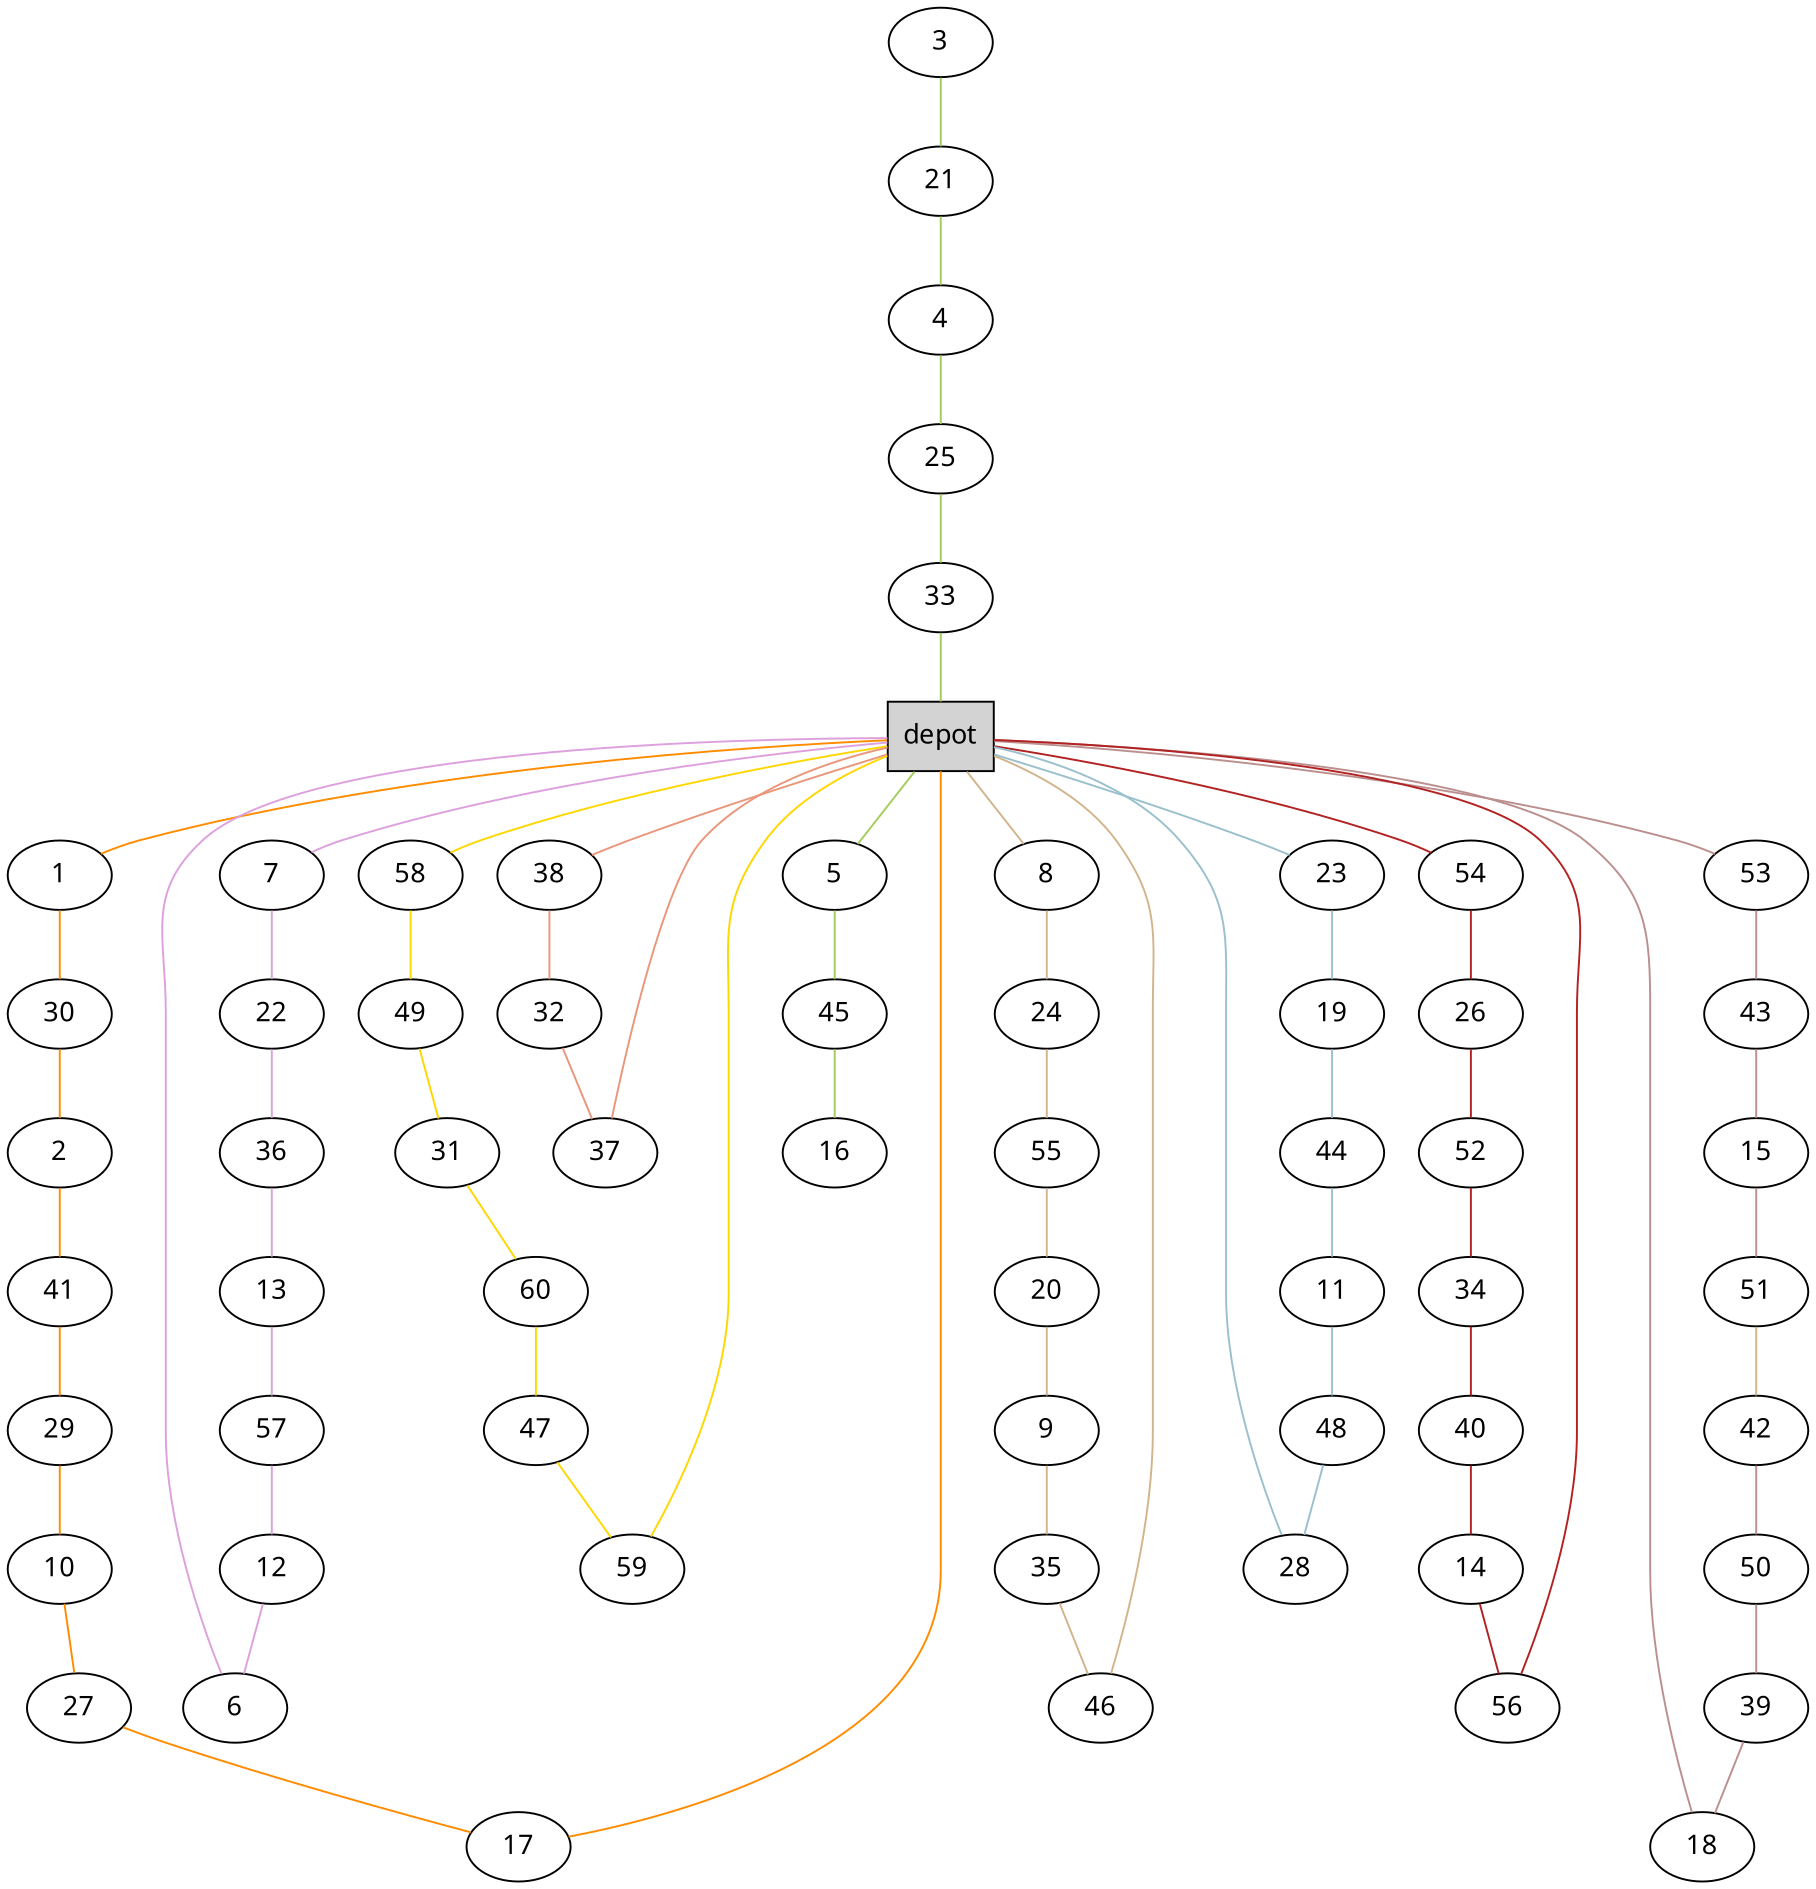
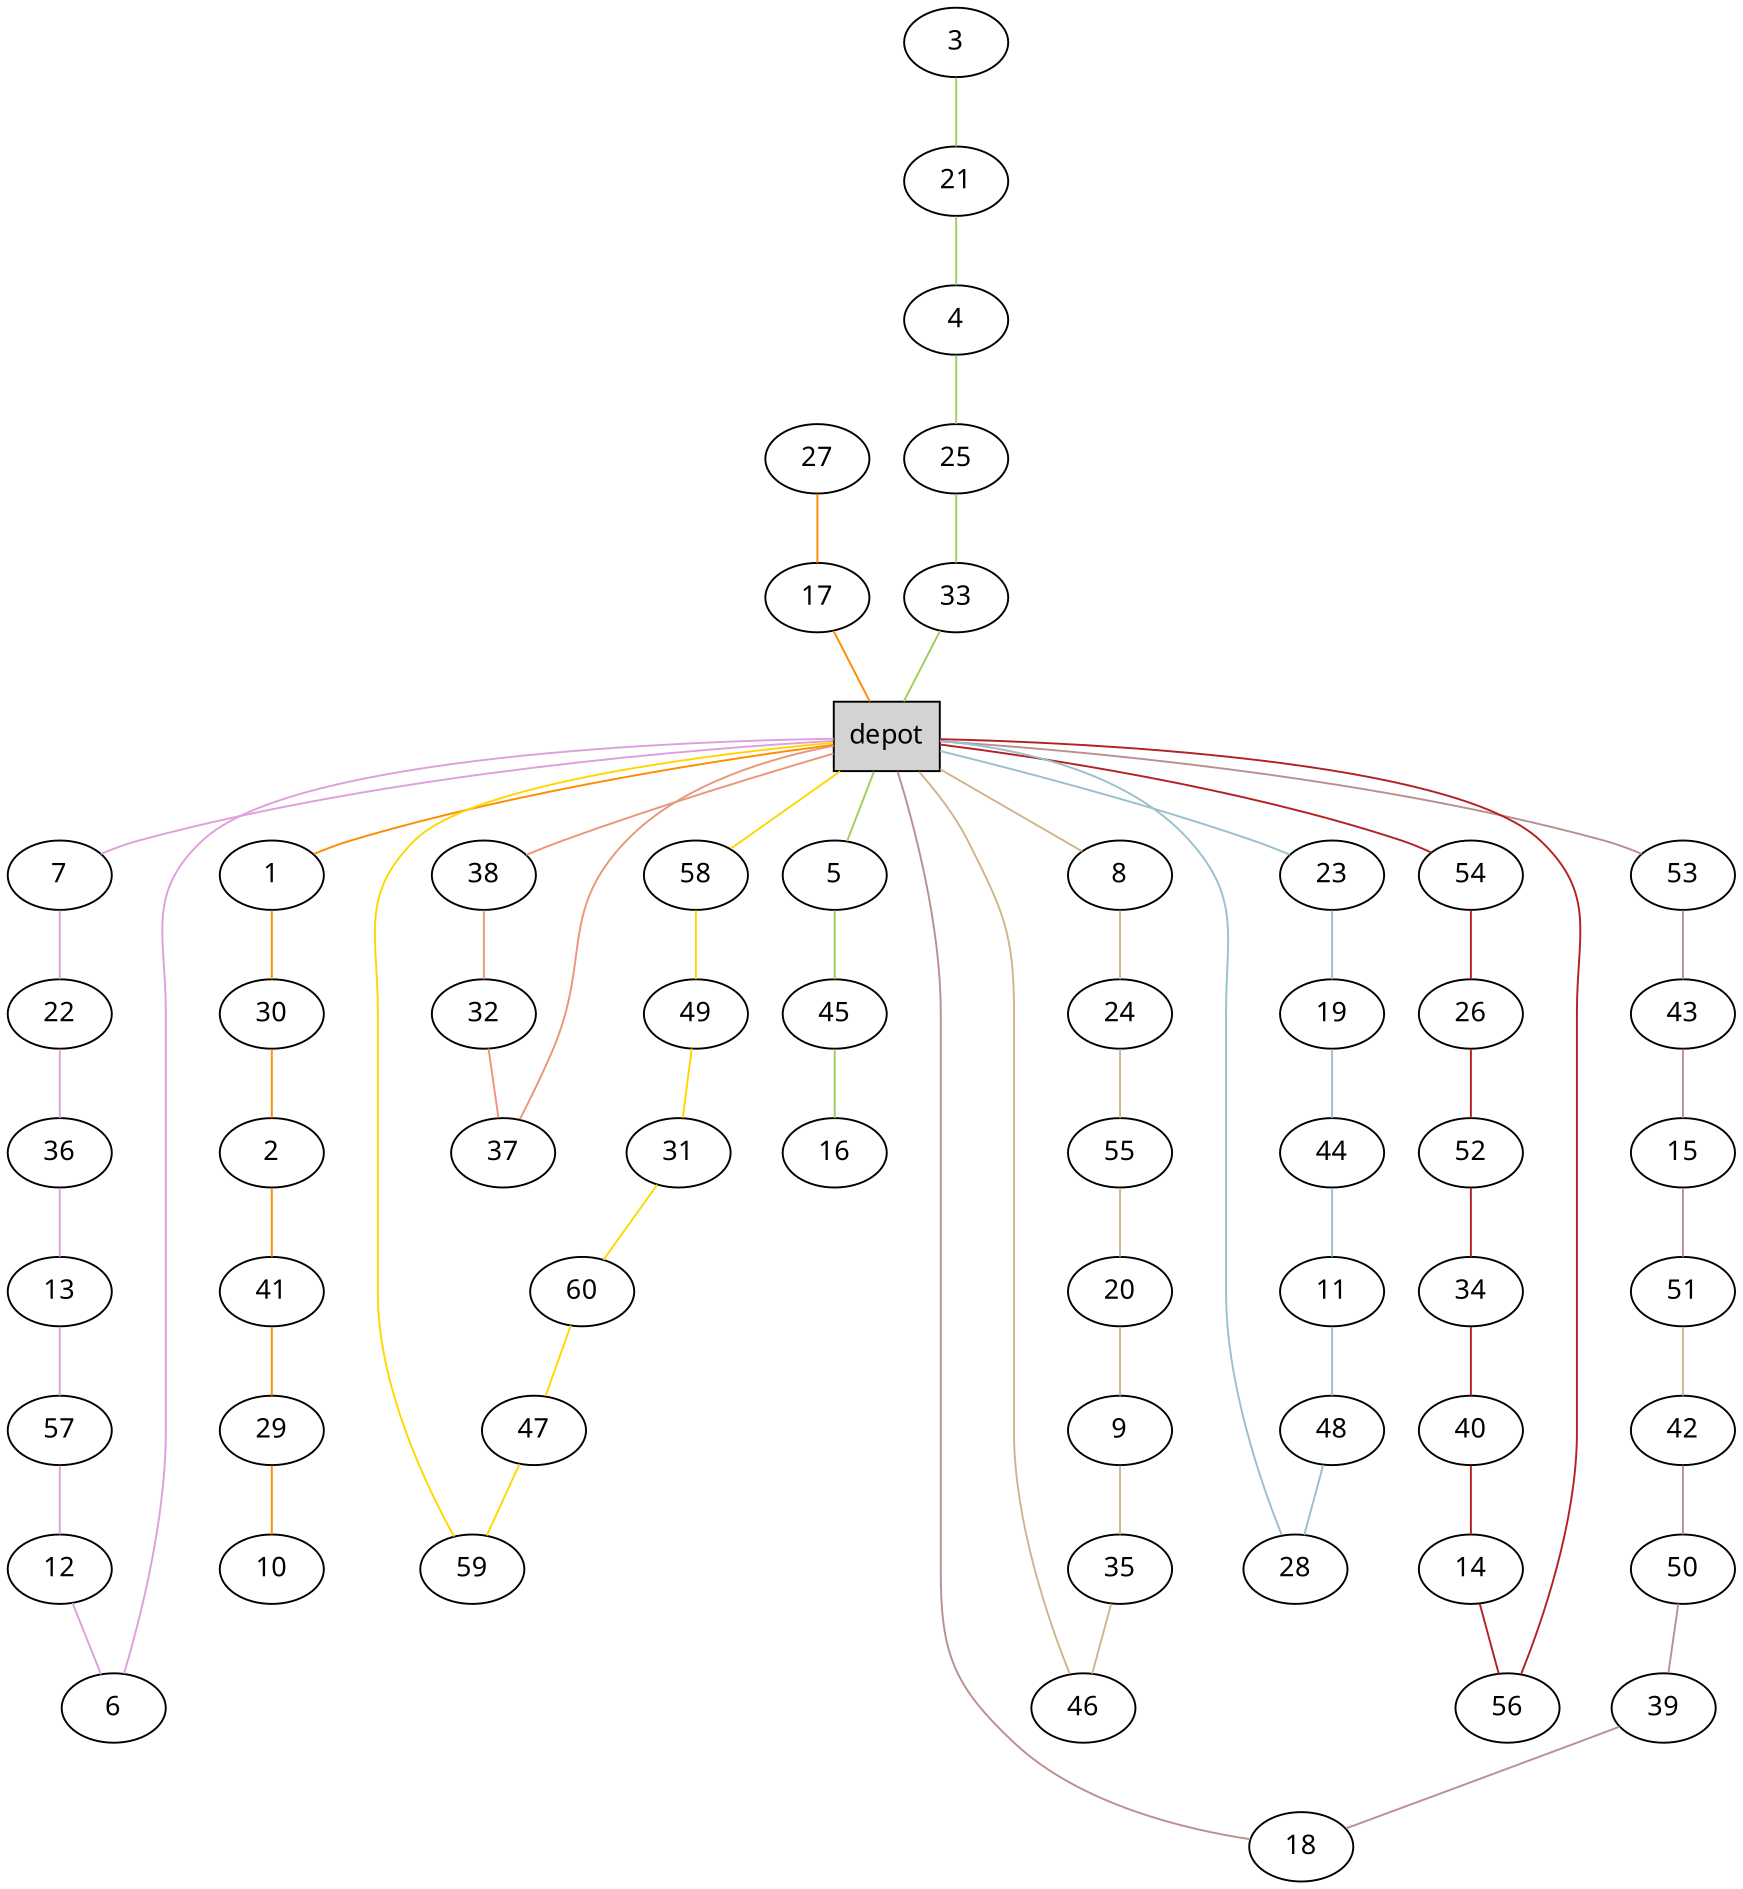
edge "10" -- "27": removed
